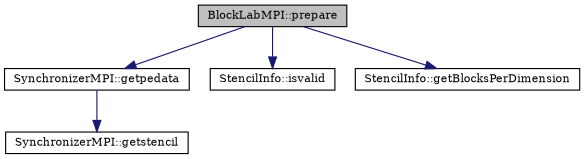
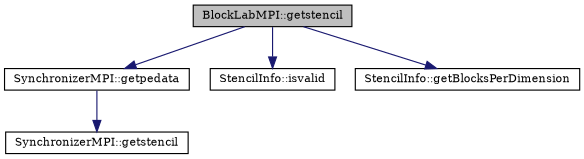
node "BlockLabMPI::prepare": label "BlockLabMPI::prepare" -> "BlockLabMPI::getstencil"
